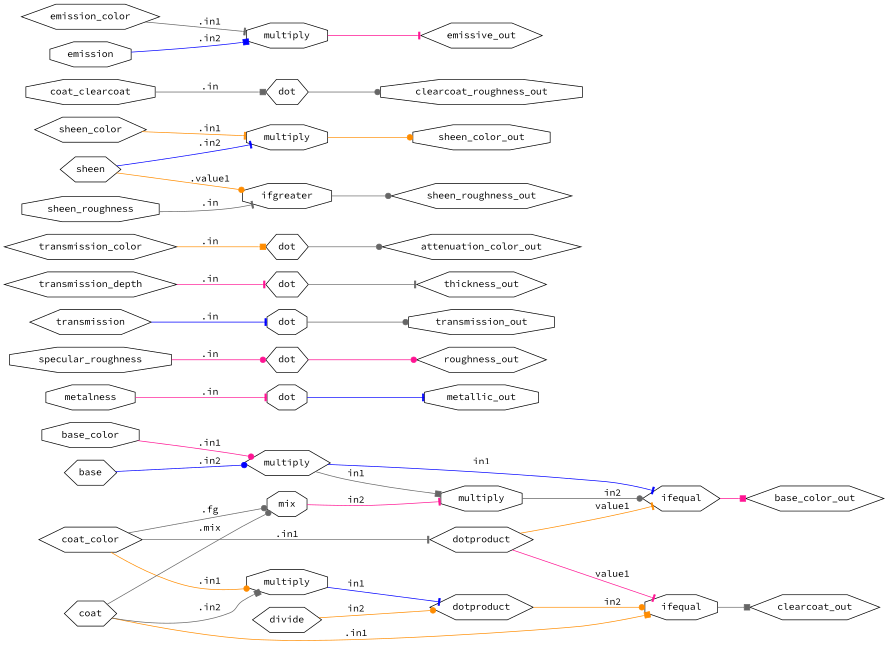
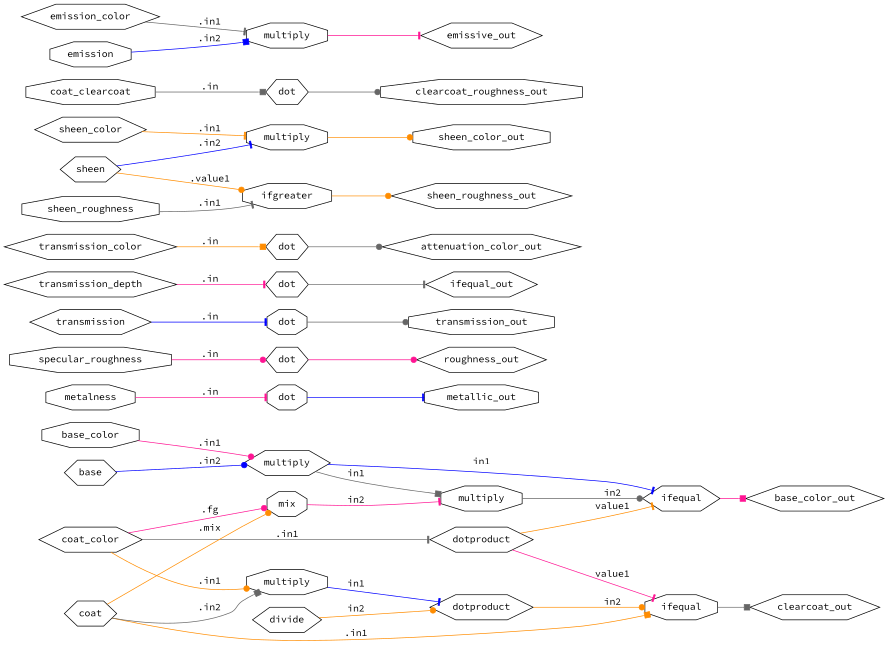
edge "ifgreater" -> "sheen_roughness_out": color gray40 -> darkorange
edge "sheen_roughness" -> "ifgreater": label ".in" -> ".in1"
node "thickness_out": label "thickness_out" -> "ifequal_out"
edge "coat_color" -> "mix": color gray40 -> deeppink
edge "coat" -> "mix": color gray40 -> darkorange
